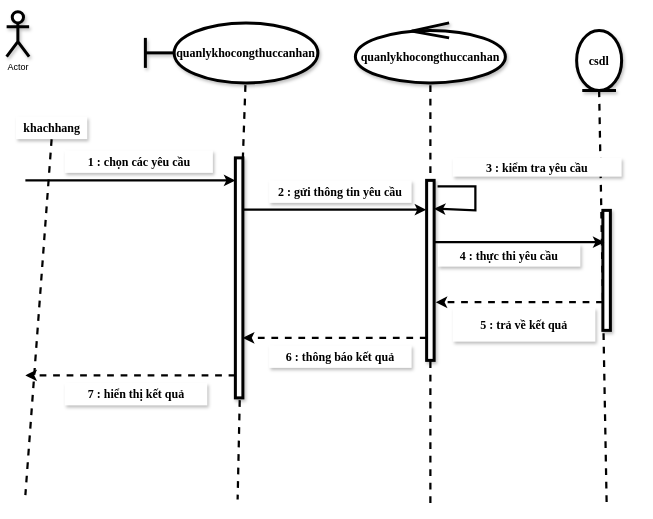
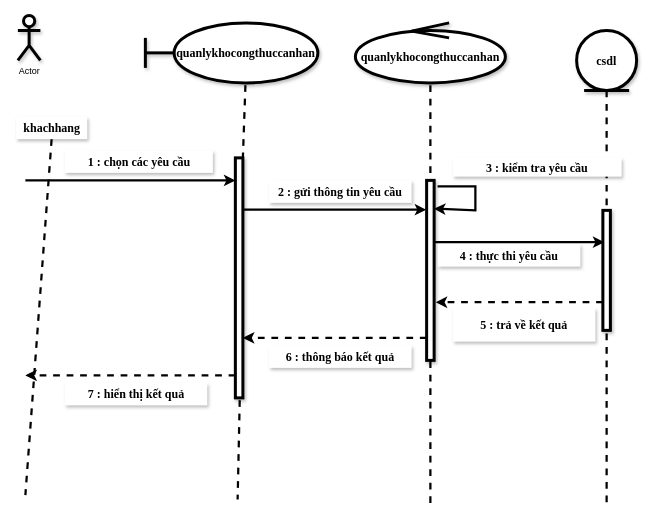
node "Actor": moved (18, 34) -> (29, 38)
node "csdl": size 45x60 -> 60x60
